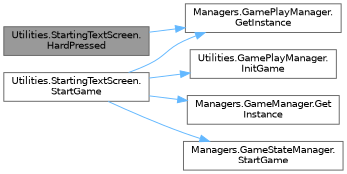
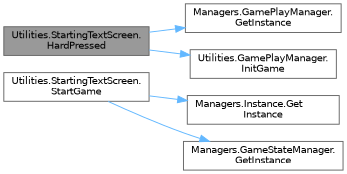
edge "Utilities.StartingTextScreen. StartGame" -> "Managers.GamePlayManager. GetInstance": removed
edge "Utilities.StartingTextScreen. StartGame" -> "Utilities.GamePlayManager. InitGame": now "Utilities.StartingTextScreen. HardPressed" -> "Utilities.GamePlayManager. InitGame"
node "Managers.GameManager.Get Instance": label "Managers.GameManager.Get Instance" -> "Managers.Instance.Get Instance"
node "Managers.GameStateManager. StartGame": label "Managers.GameStateManager. StartGame" -> "Managers.GameStateManager. GetInstance"
